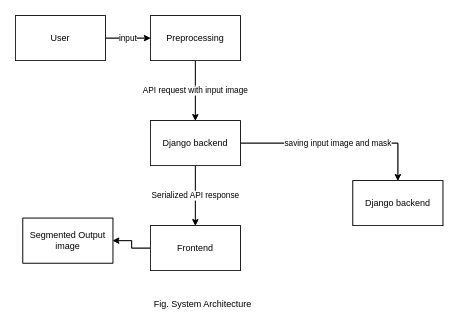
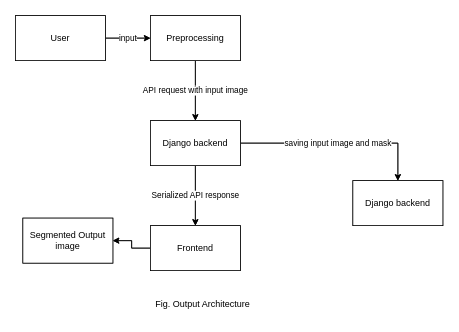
node "Fig. System Architecture": label "Fig. System Architecture" -> "Fig. Output Architecture"
